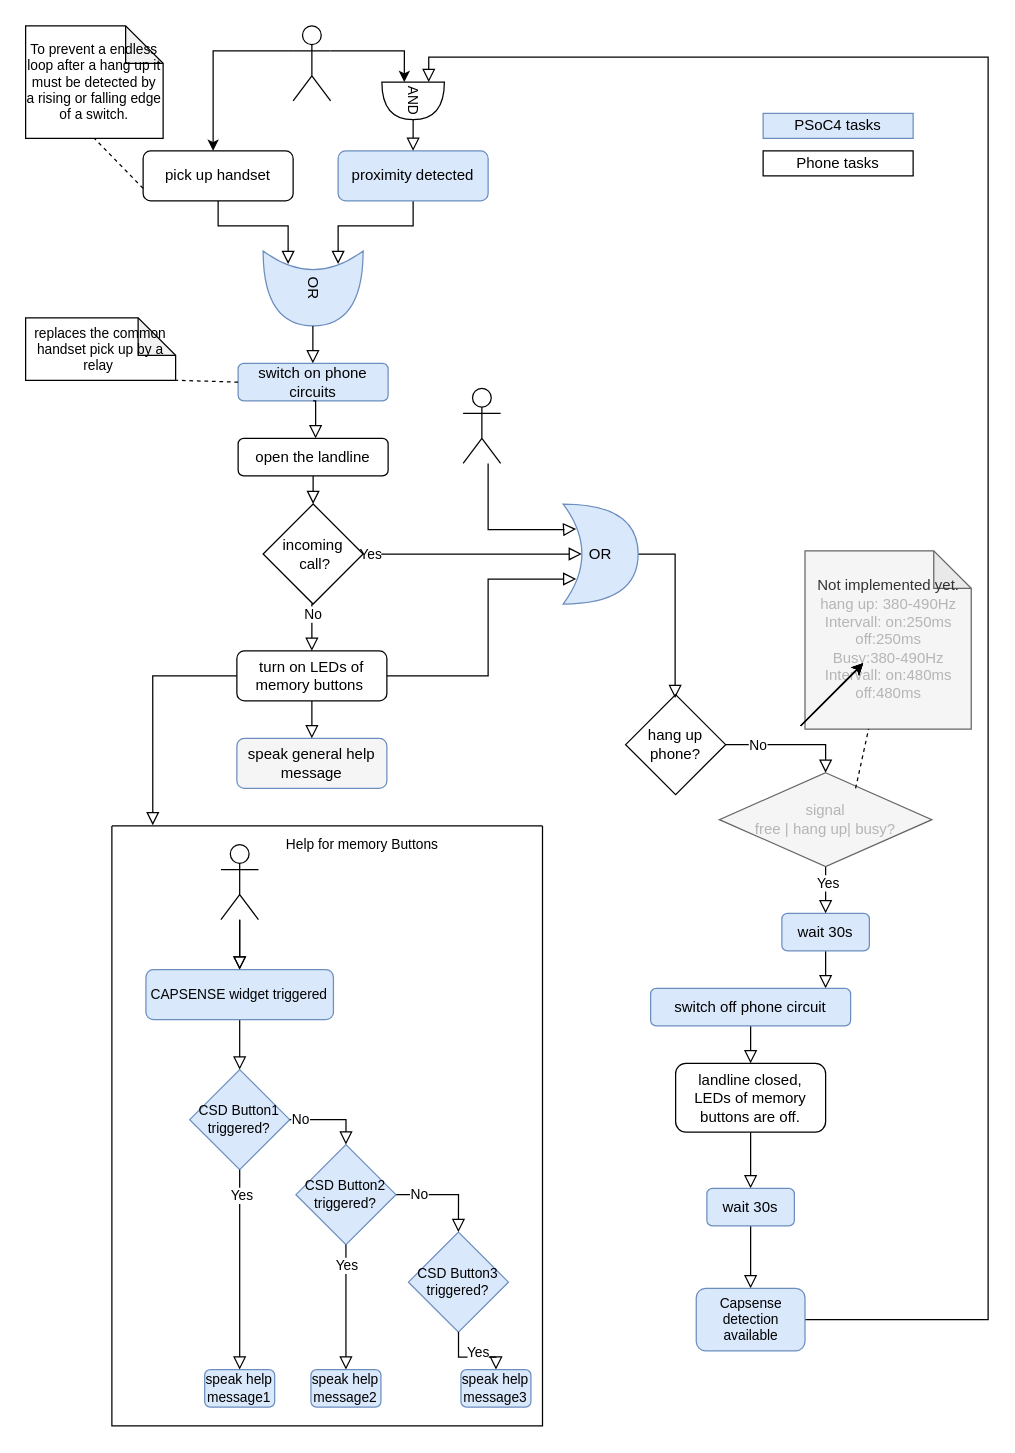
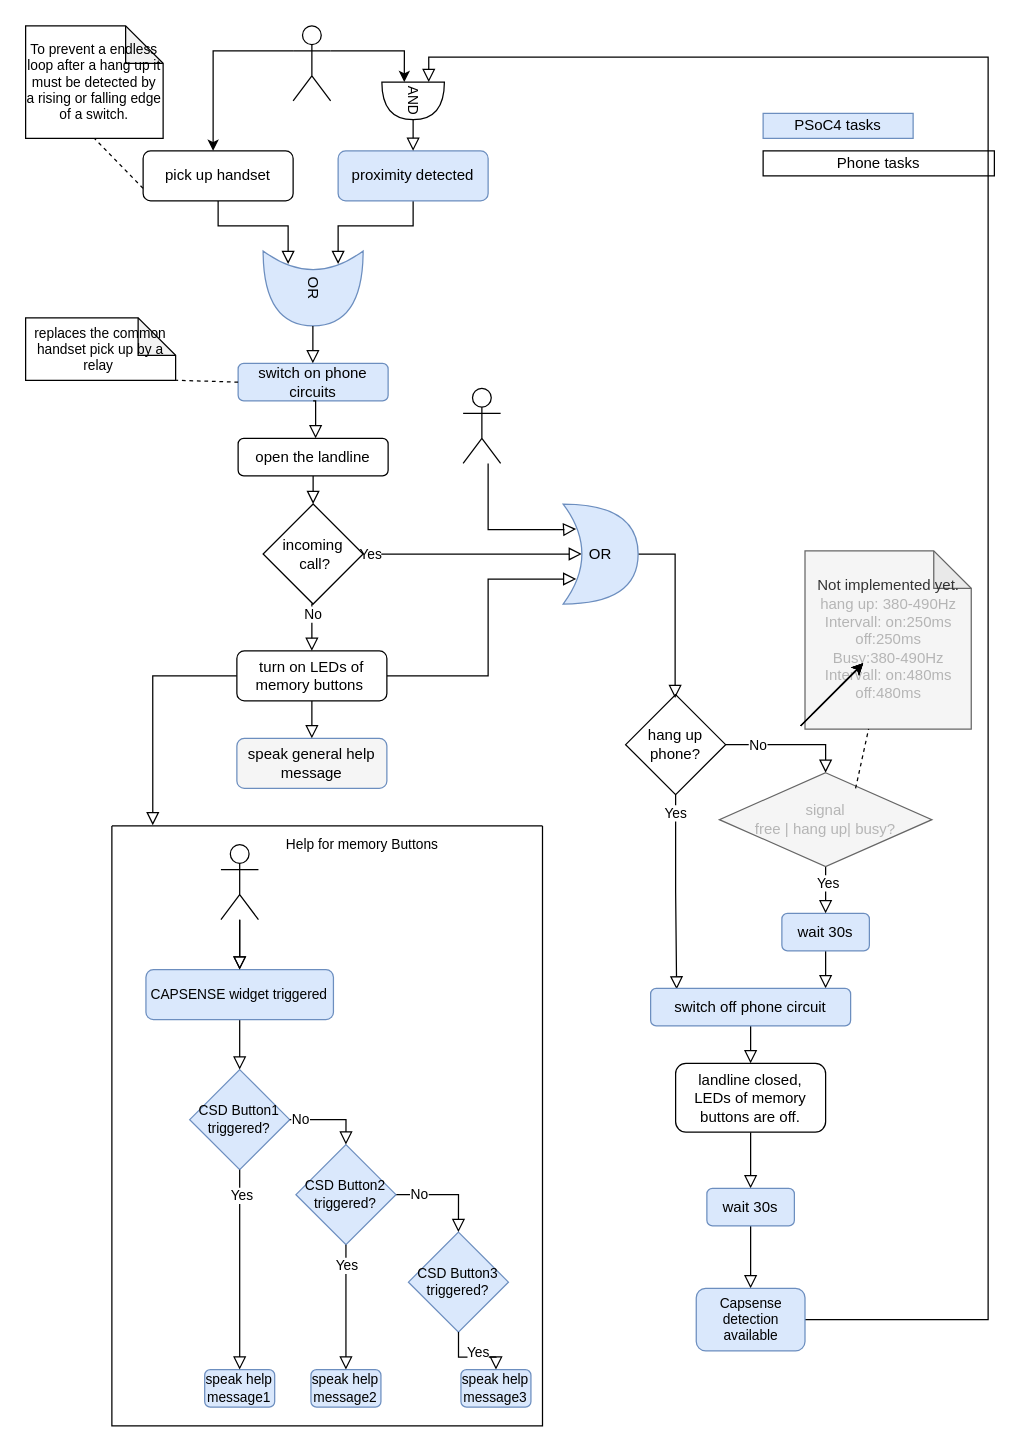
node "Phone tasks": size 150x25 -> 231x25
edge "hang up phone?" -> "switch off phone circuit": added, label "Yes"
